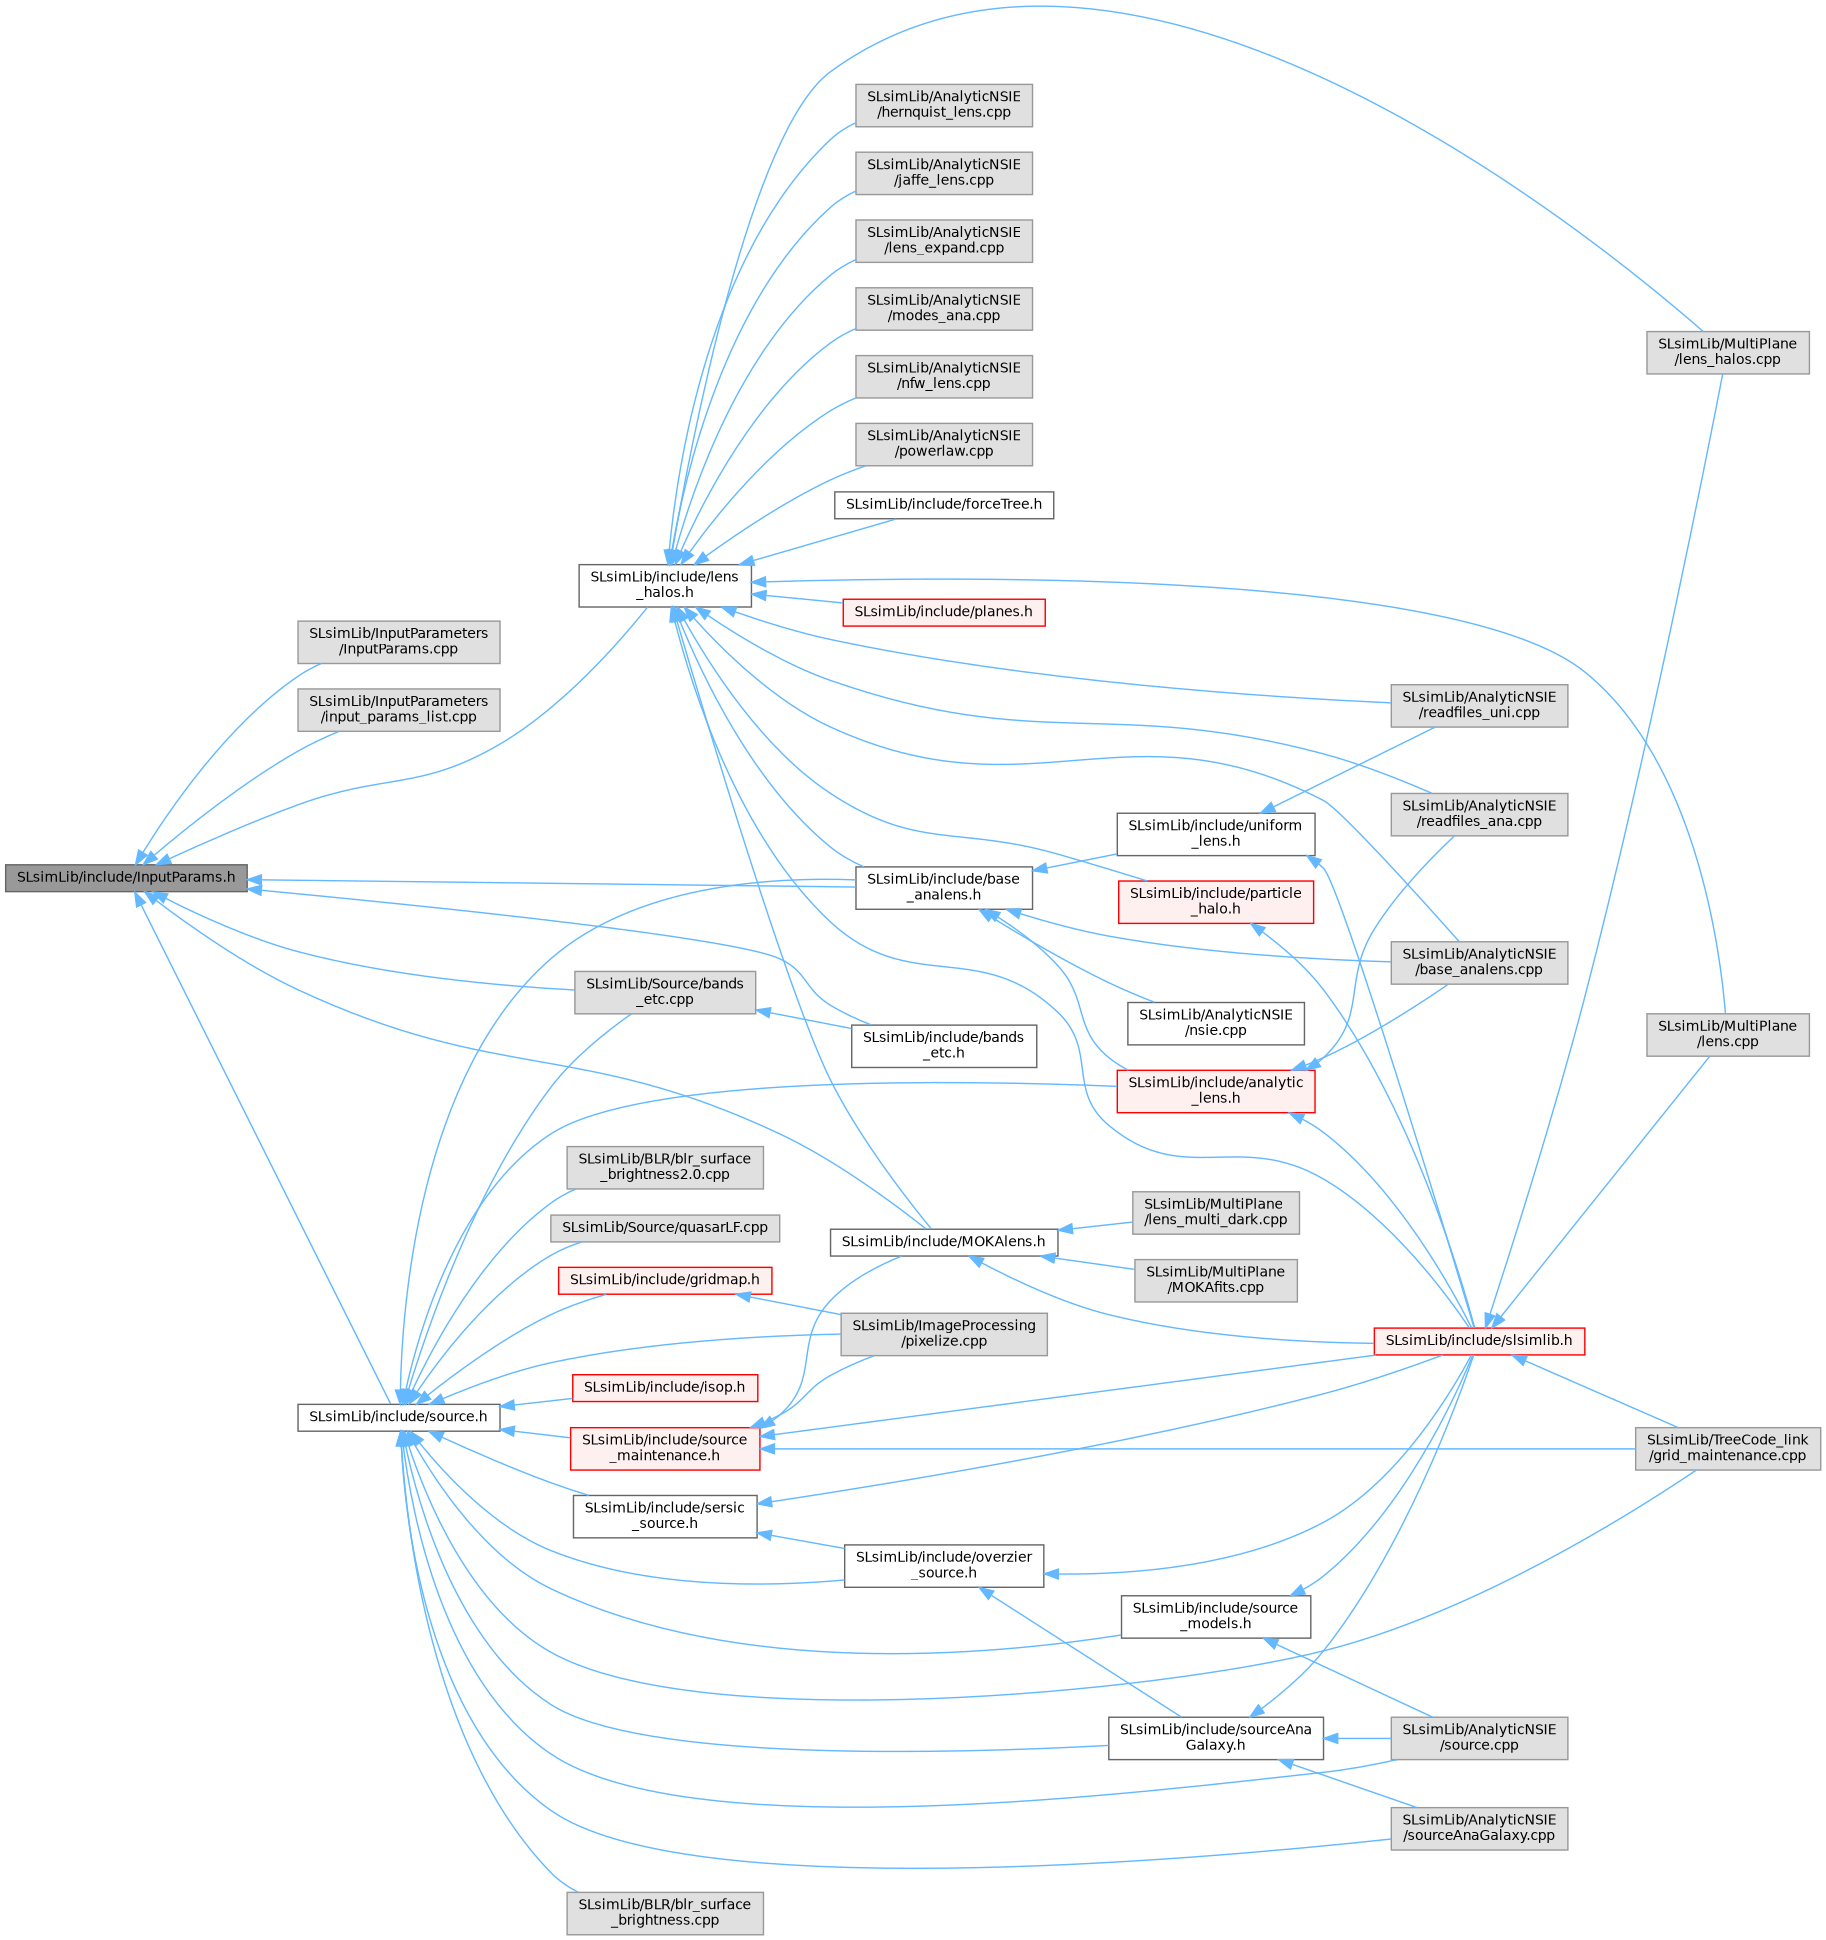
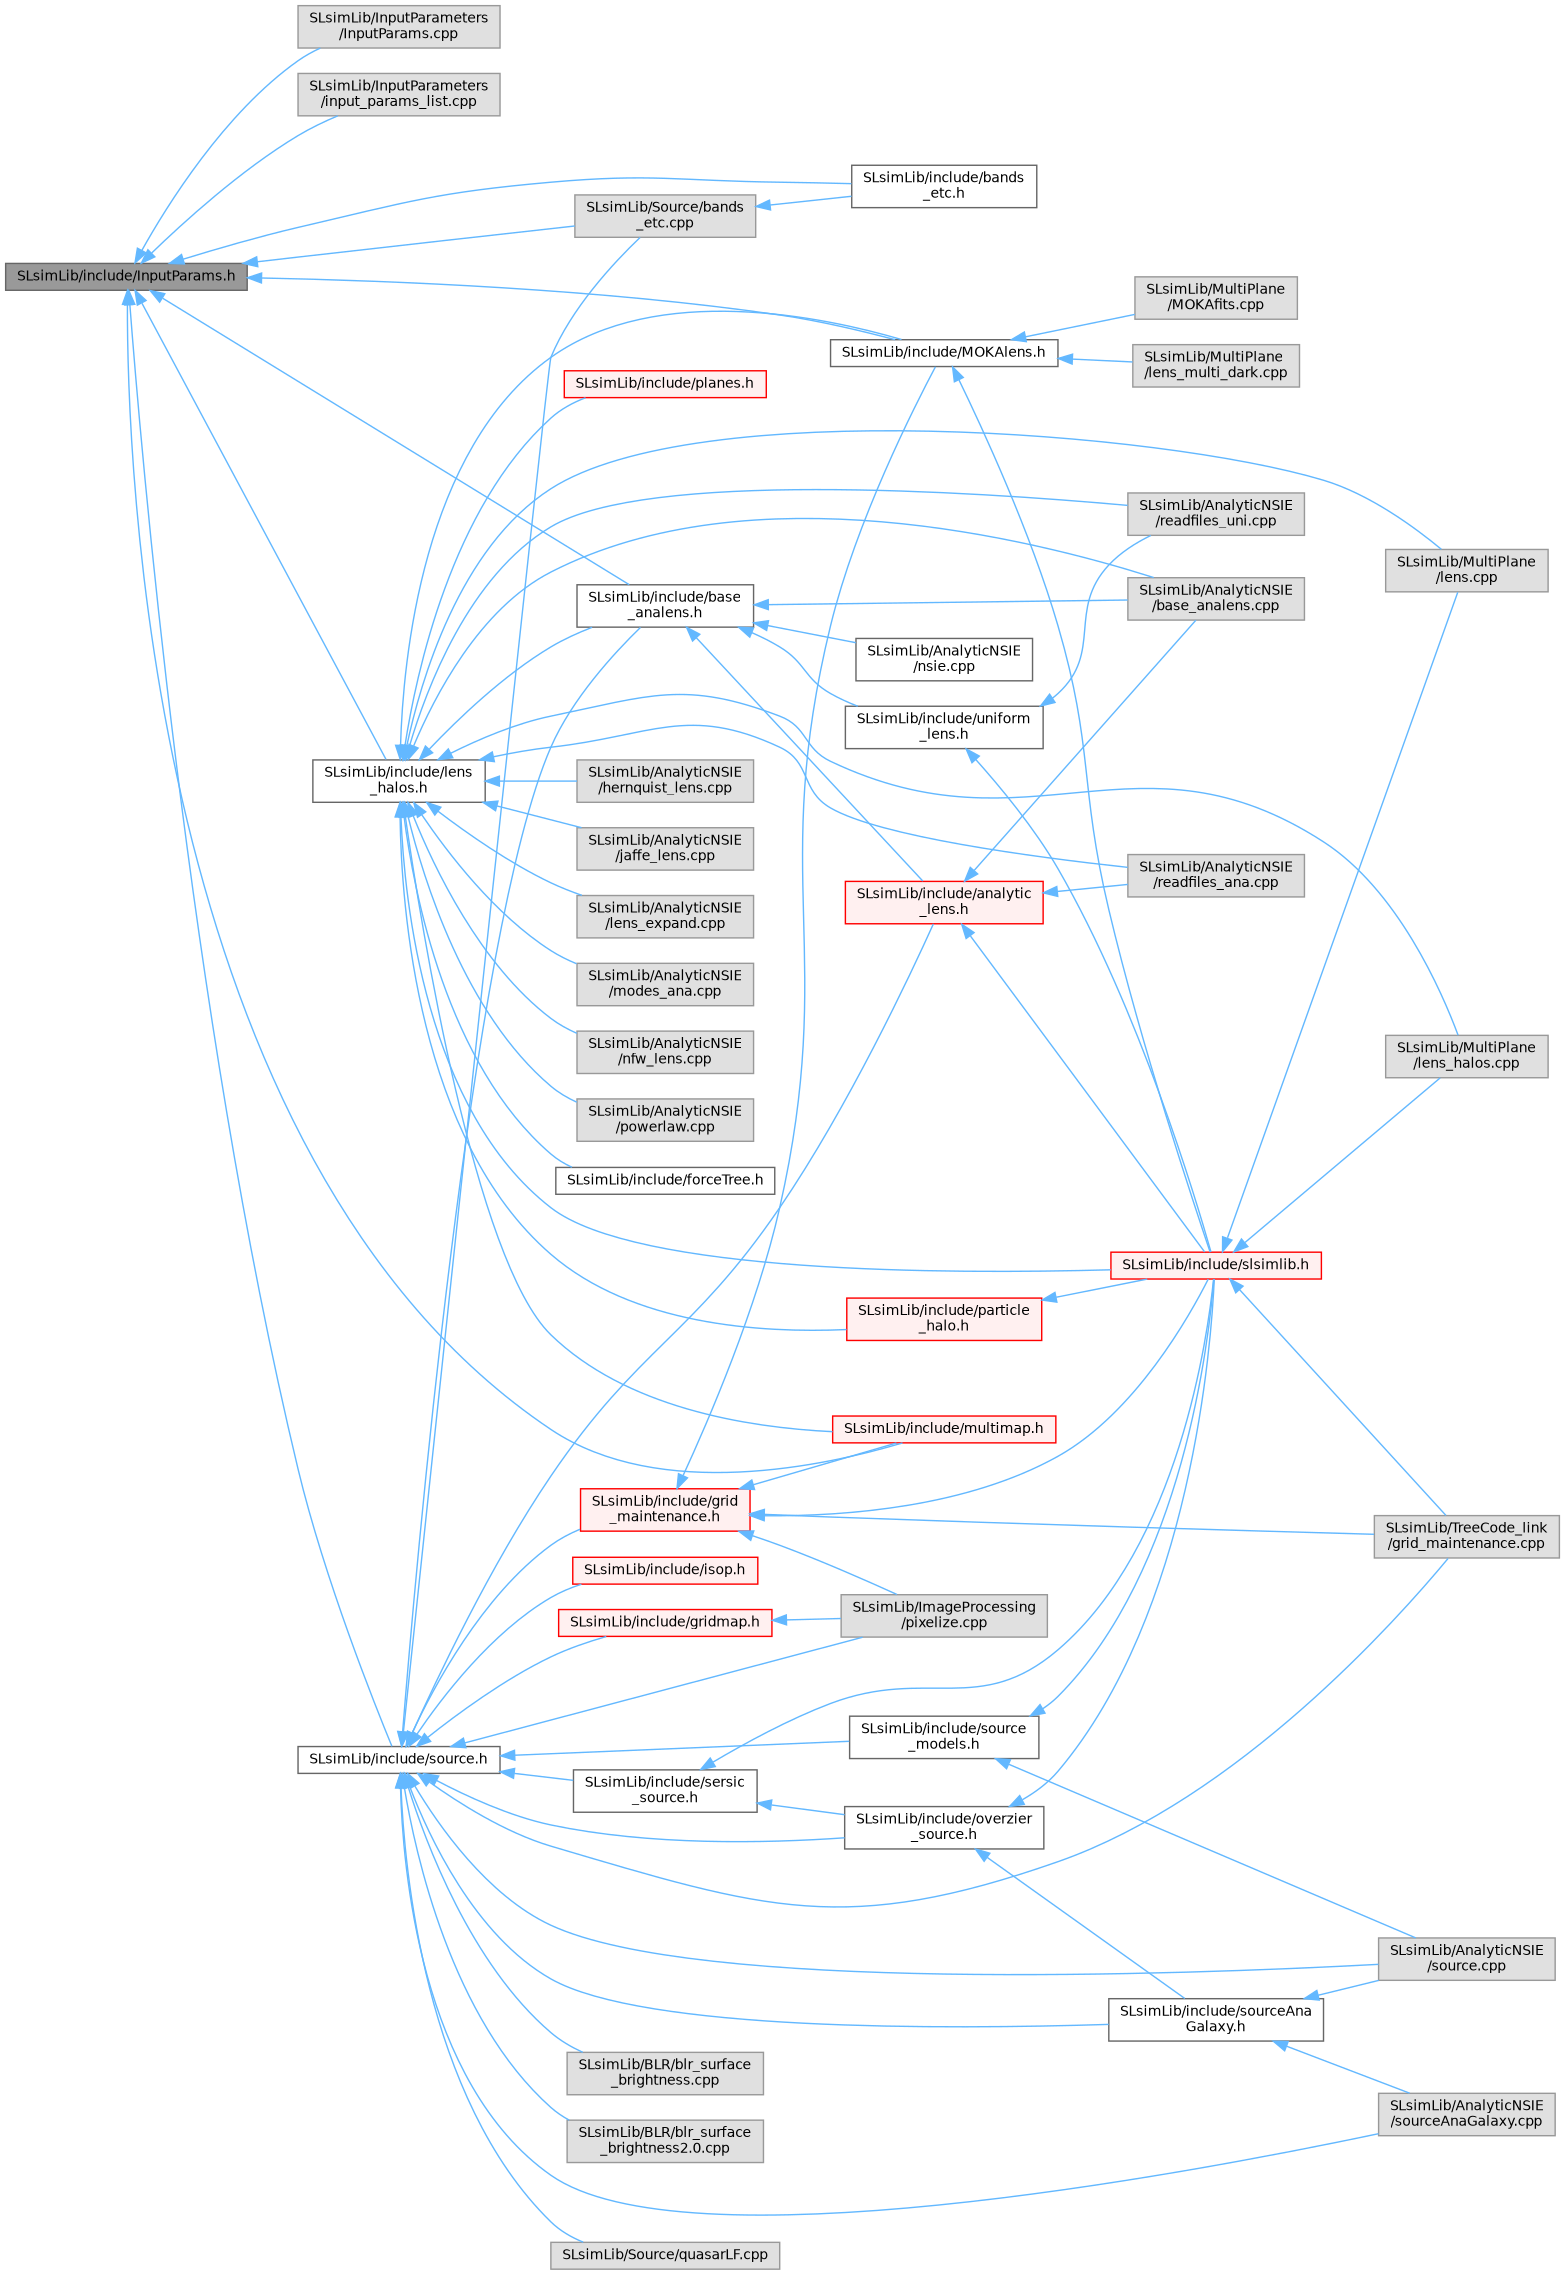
node "SLsimLib/include/multimap.h": added
node "SLsimLib/include/source _maintenance.h": label "SLsimLib/include/source _maintenance.h" -> "SLsimLib/include/grid _maintenance.h"
edge "SLsimLib/include/slsimlib.h" -> "SLsimLib/include/sourceAna Galaxy.h": removed
